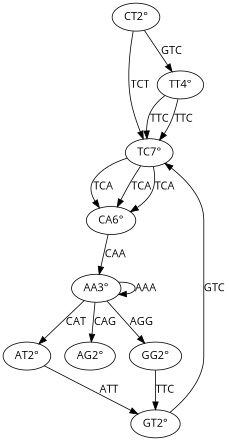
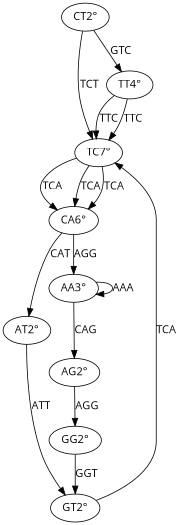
edge "CA6°" -> "AA3°": label "CAA" -> "AGG"
edge "GT2°" -> "TC7°": label "GTC" -> "TCA"
edge "AA3°" -> "GG2°": now "AG2°" -> "GG2°"
edge "AA3°" -> "AT2°": now "CA6°" -> "AT2°"
edge "GG2°" -> "GT2°": label "TTC" -> "GGT"
